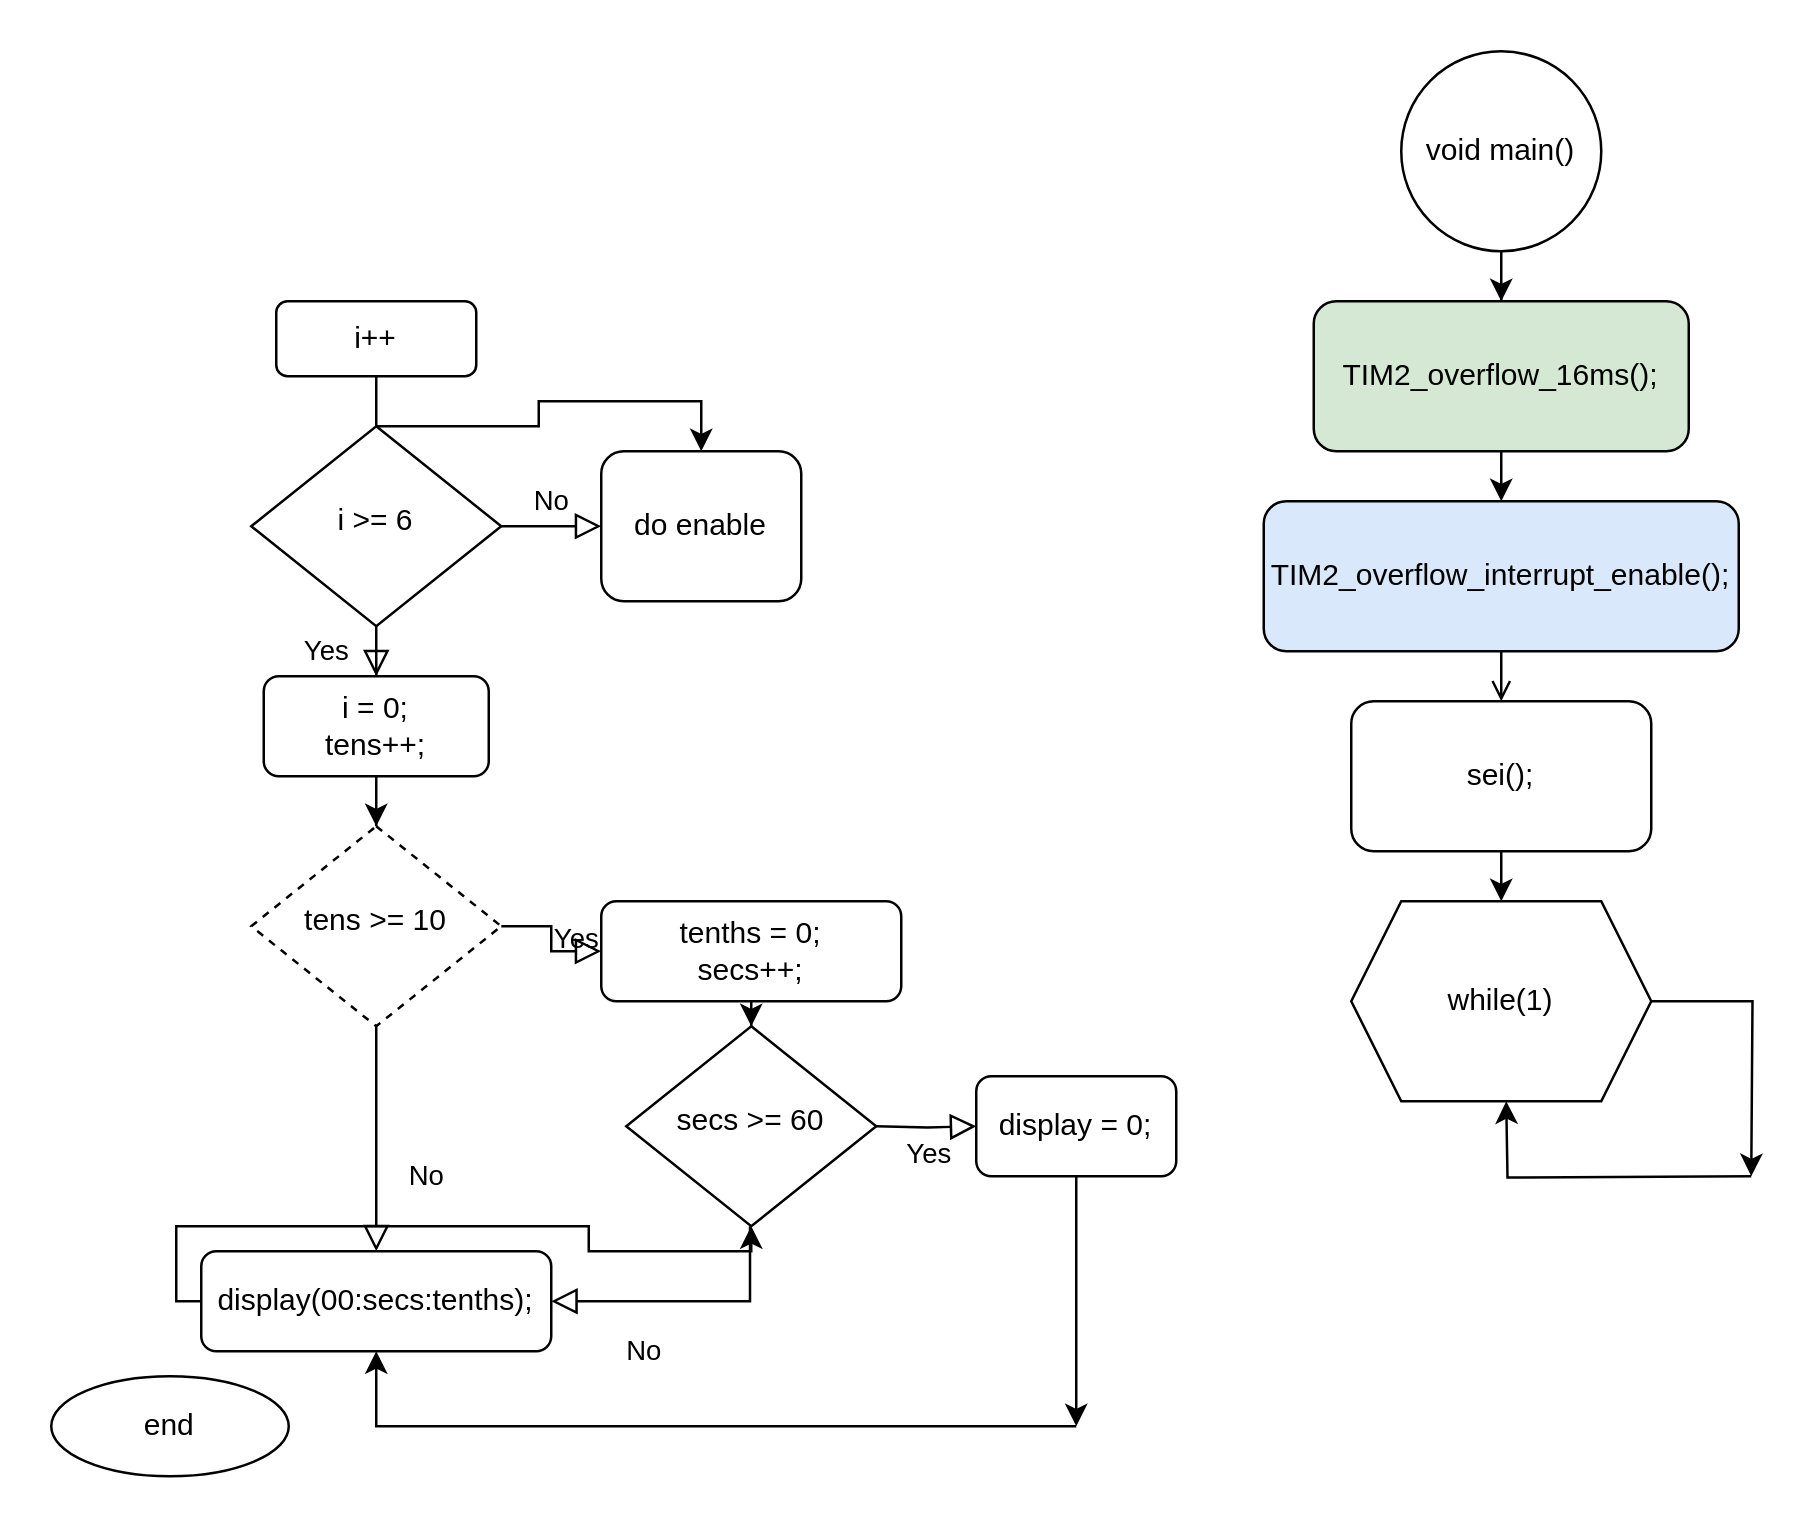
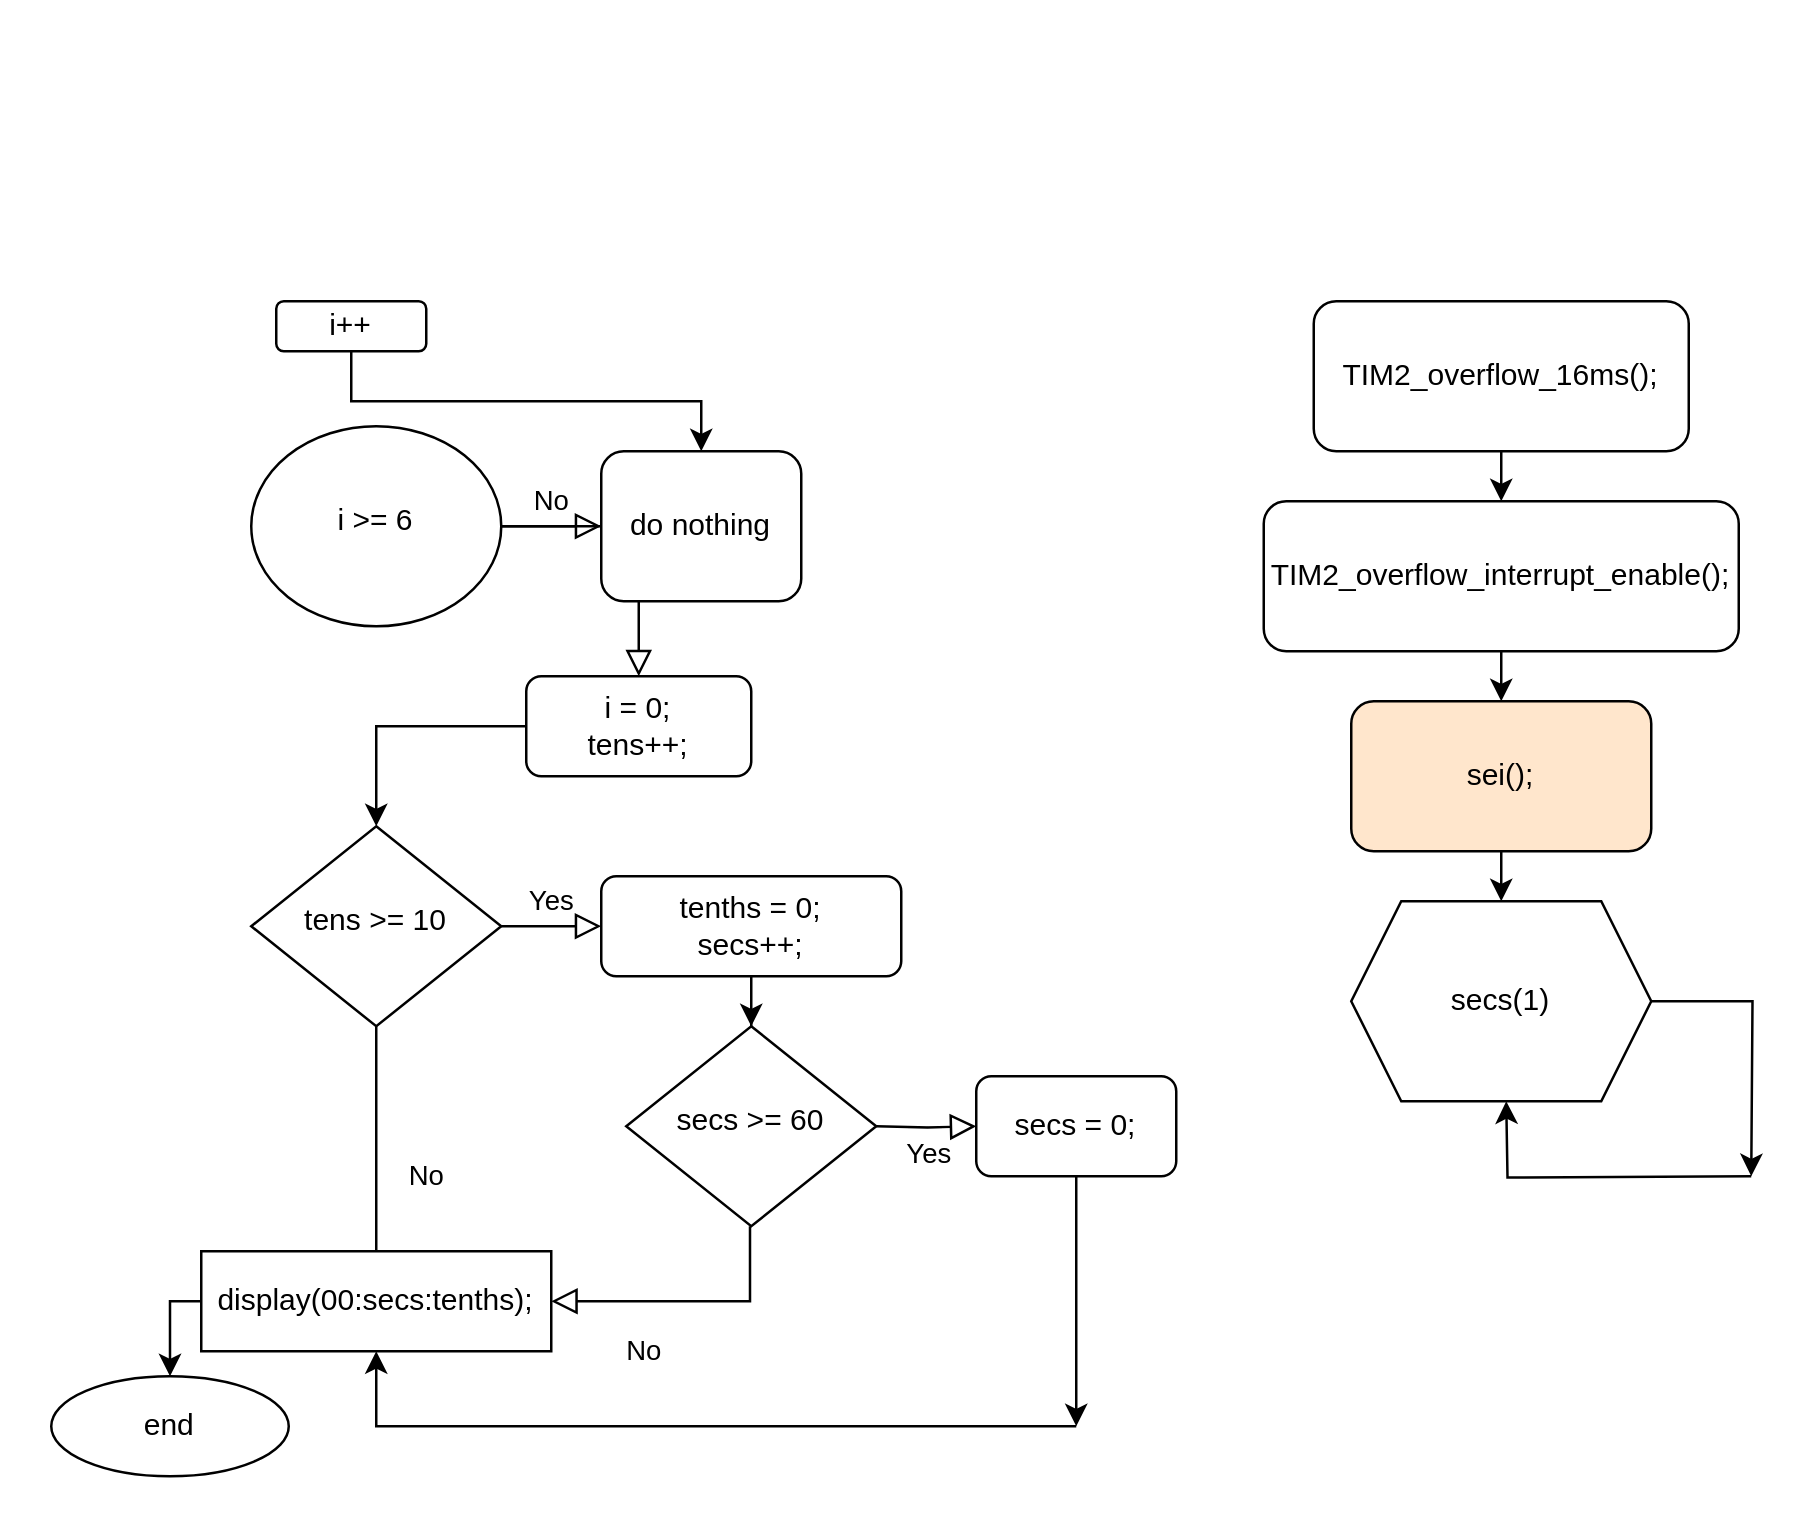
node "void main()": removed
edge "void main()" -> "TIM2_overflow_16ms();": removed
node "i++": size 200x75 -> 150x50
node "TIM2_overflow_16ms();": fillcolor #d5e8d4 -> #ffffff
node "i >= 6": shape diamond -> ellipse
node "do enable": label "do enable" -> "do nothing"
node "TIM2_overflow_interrupt_enable();": fillcolor #dae8fc -> #ffffff
edge "TIM2_overflow_interrupt_enable();" -> "sei();": arrowhead open -> classic
node "i = 0; tens++;": moved (376, 726) -> (639, 726)
node "sei();": fillcolor #ffffff -> #ffe6cc
node "tens >= 10": style dashed -> solid
node "tenths = 0; secs++;": moved (751, 951) -> (751, 926)
node "while(1)": label "while(1)" -> "secs(1)"
edge "tens >= 10" -> "display(00:secs:tenths);": arrowhead block -> none
node "display = 0;": label "display = 0;" -> "secs = 0;"
edge "display(00:secs:tenths);" -> "secs >= 60": now "display(00:secs:tenths);" -> "end"
node "display(00:secs:tenths);": shape rounded rectangle -> rectangle
